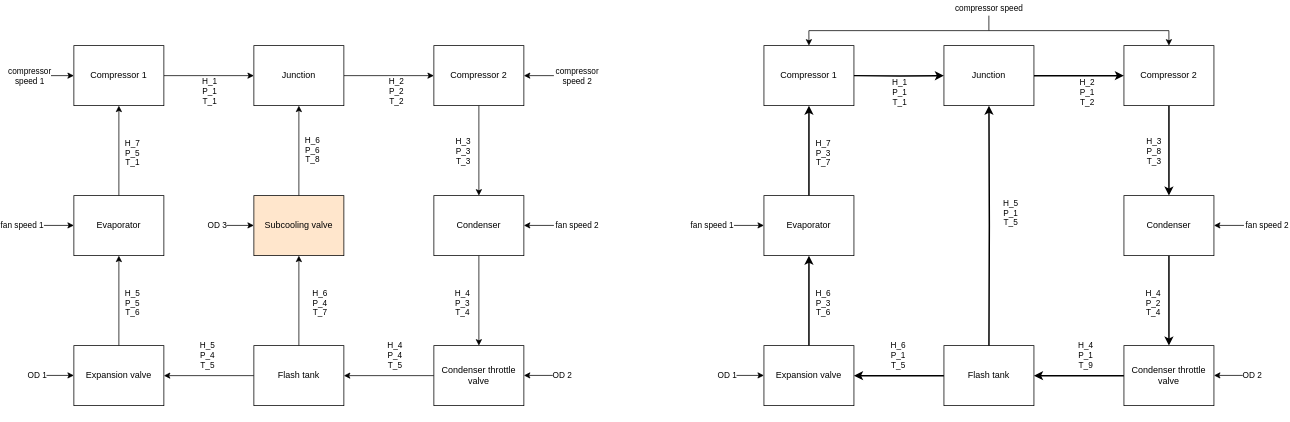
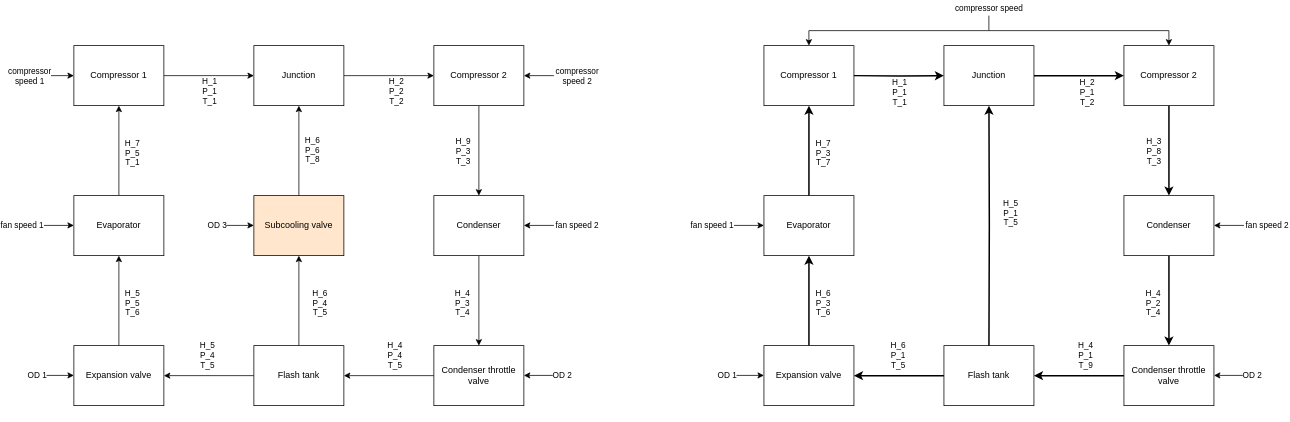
node "H_3 P_3 T_3": label "H_3 P_3 T_3" -> "H_9 P_3 T_3"
node "H_6 P_4 T_7": label "H_6 P_4 T_7" -> "H_6 P_4 T_5"
